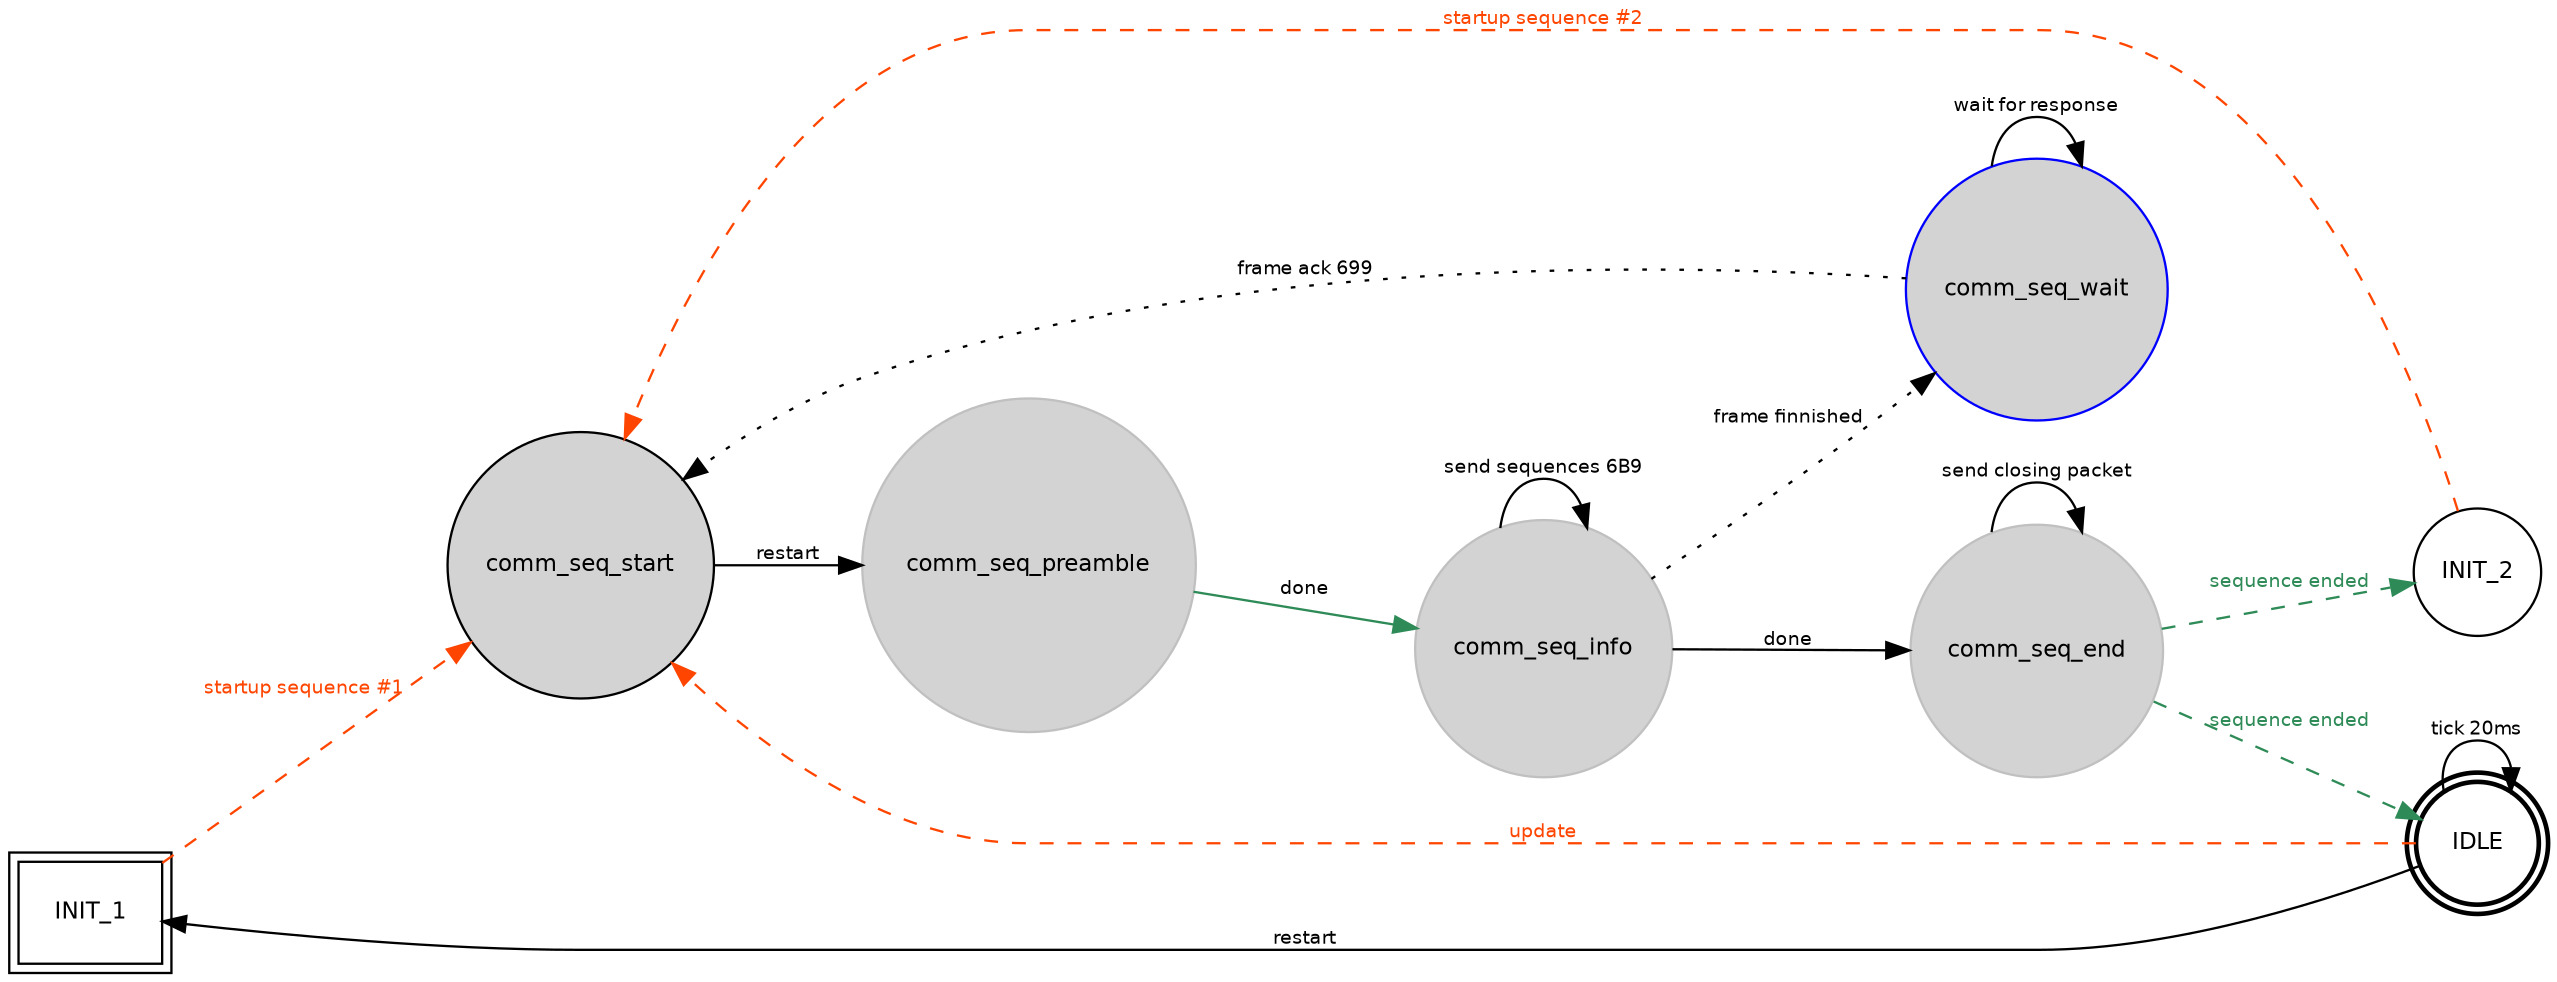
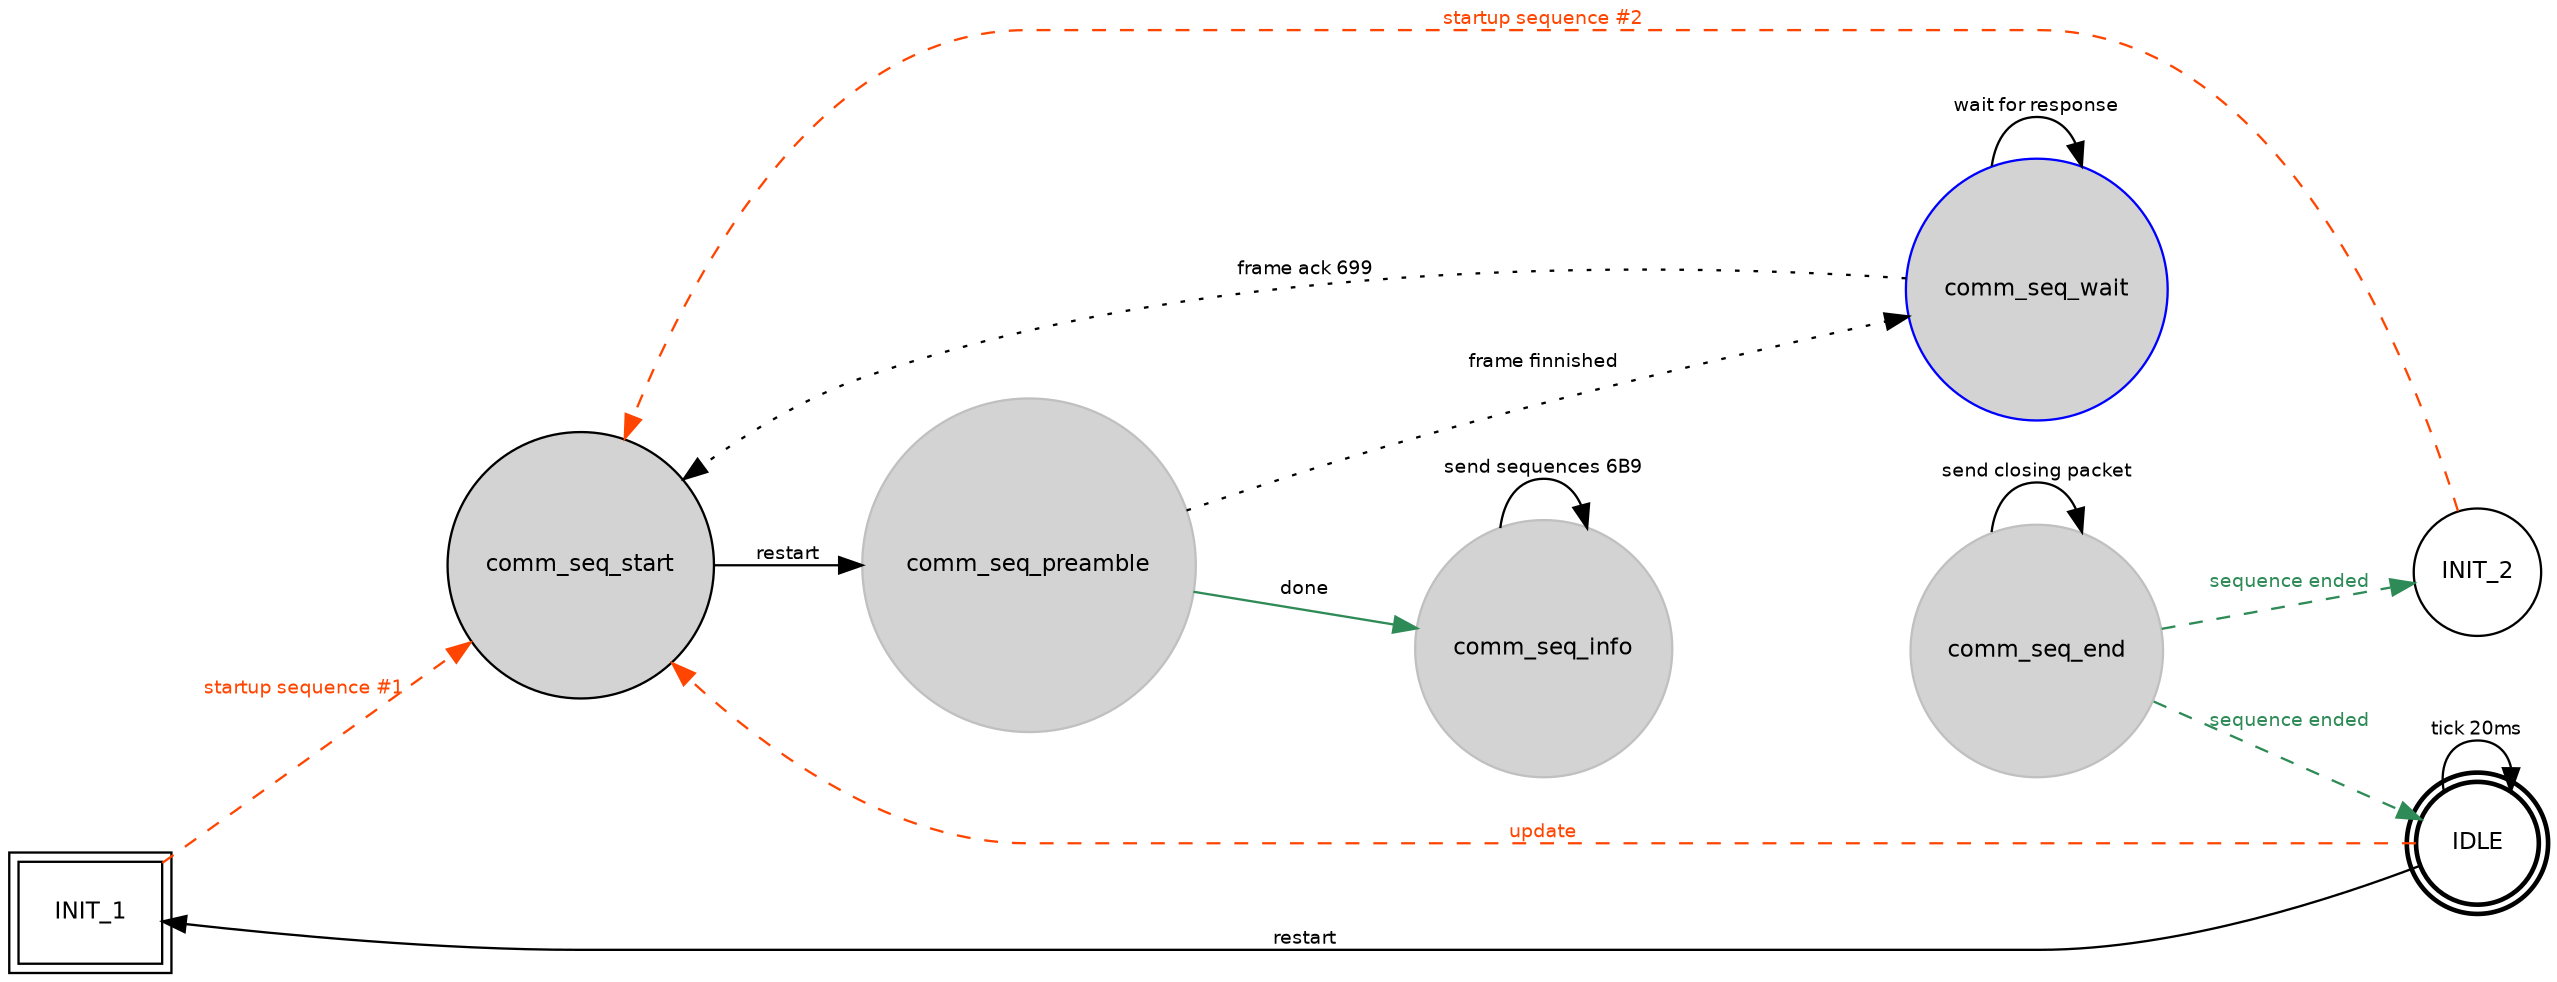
edge "comm_seq_info" -> "comm_seq_wait": now "comm_seq_preamble" -> "comm_seq_wait"
edge "comm_seq_info" -> "comm_seq_end": removed, label "done"
